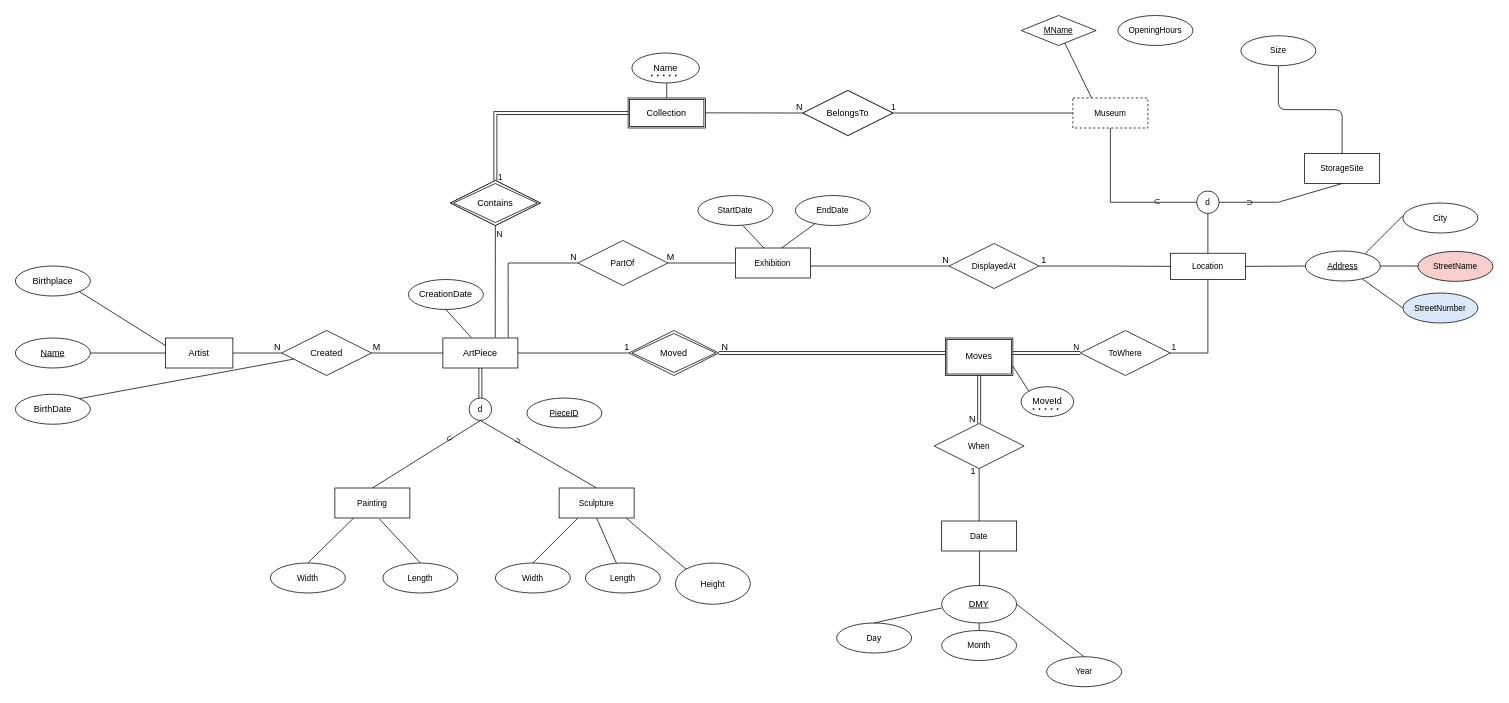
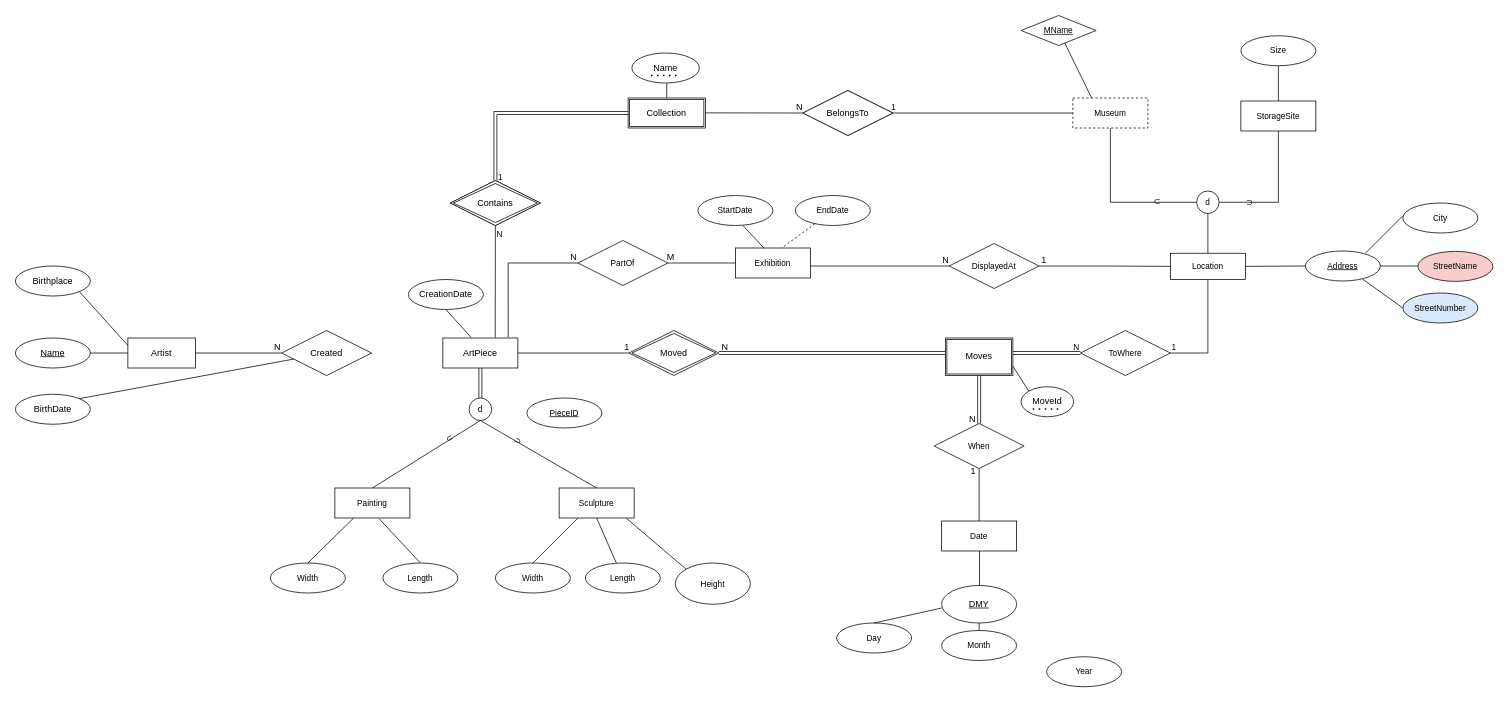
node "OpeningHours": removed
node "StorageSite": moved (1342, 168) -> (1278, 116)
edge "EndDate" -- "Exhibition": style solid -> dashed
node "Artist": moved (199, 353) -> (162, 353)
edge "Created" -- "ArtPiece": removed, label "M"
edge "DMY" -- "Year": removed
